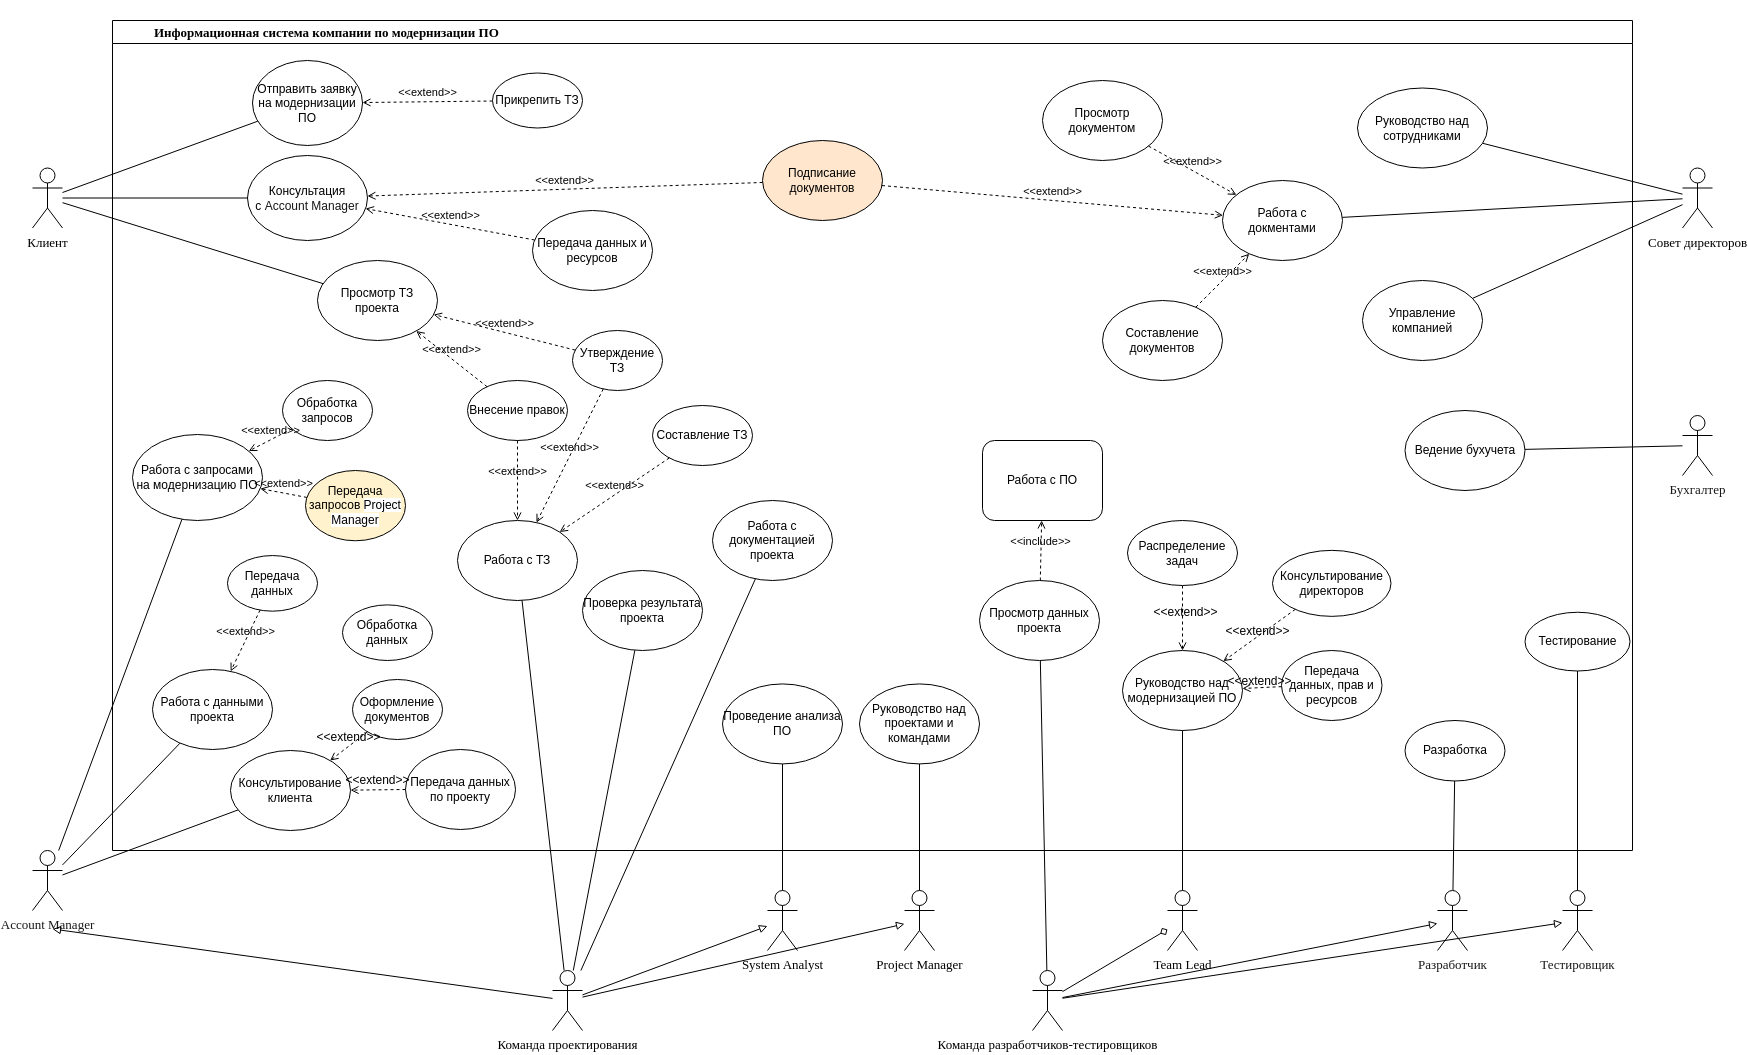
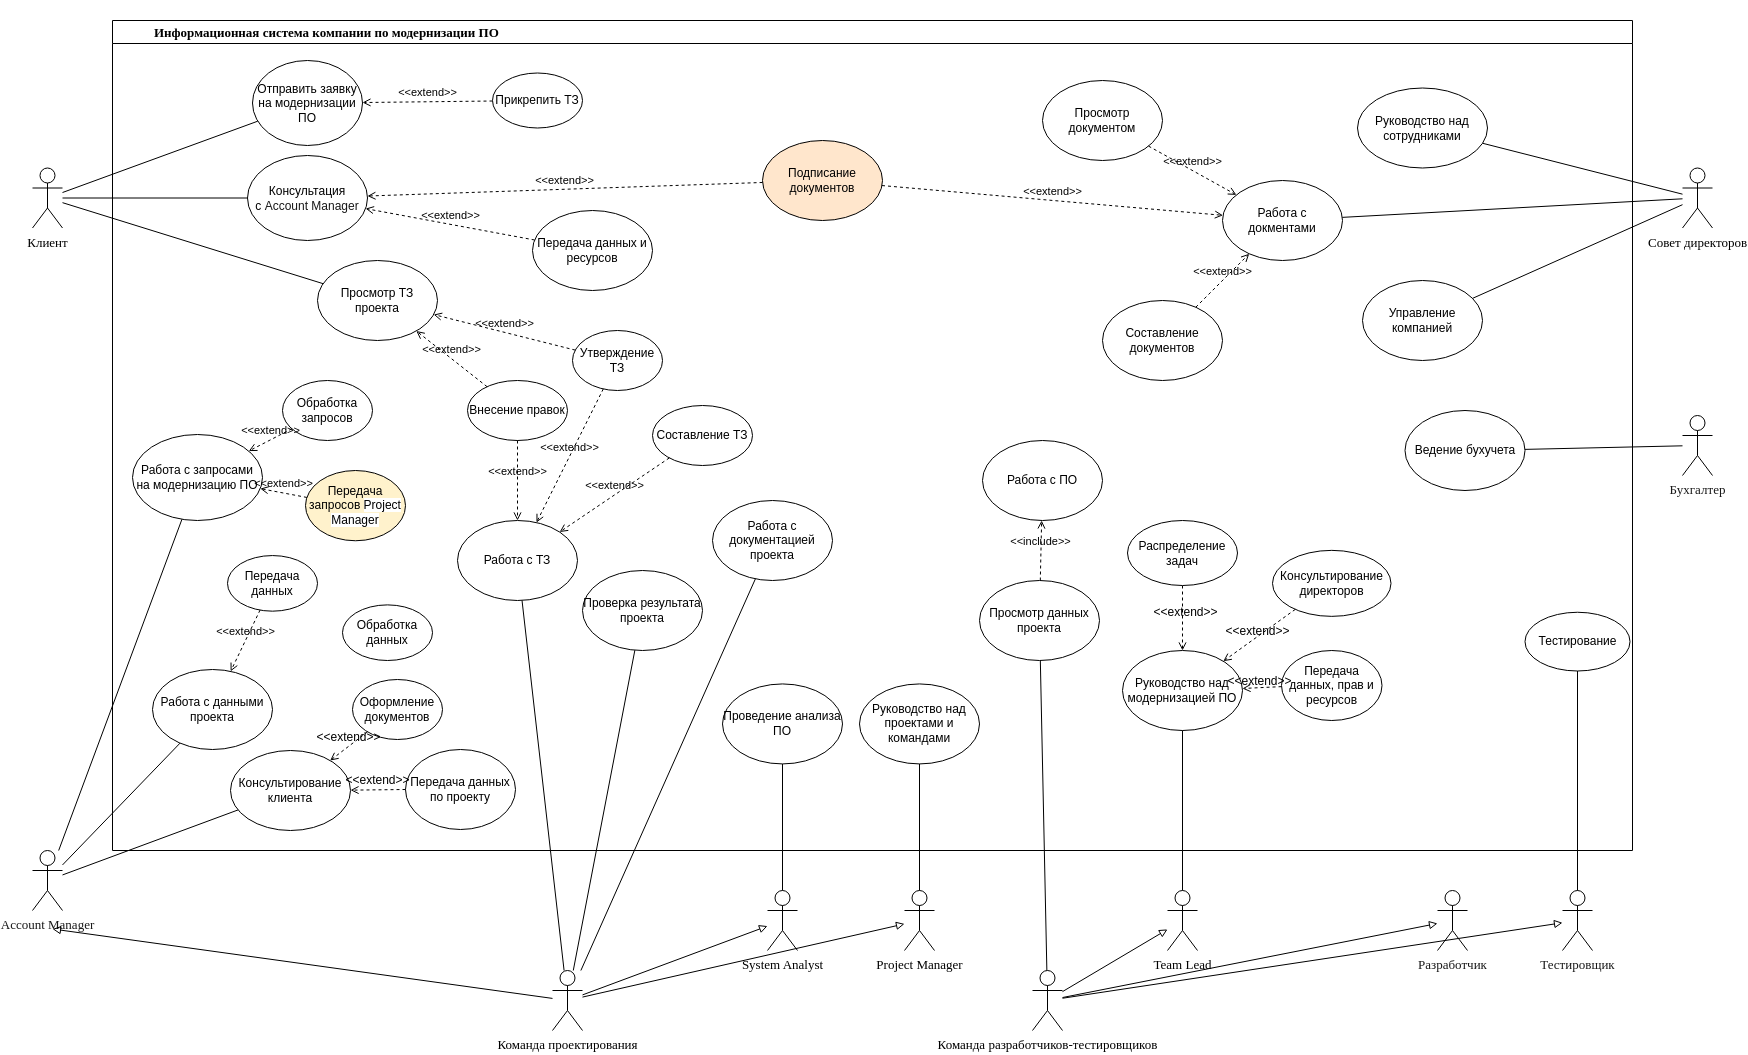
node "Работа с ПО": shape rounded rectangle -> ellipse
node "Разработка": removed
edge "Разработка" -- "Разработчик": removed
edge "Команда разработчиков-тестировщиков" -> "Team Lead": arrowhead diamond -> block
